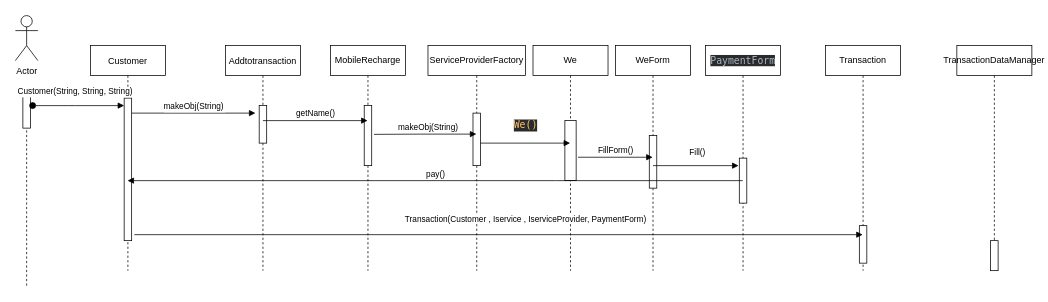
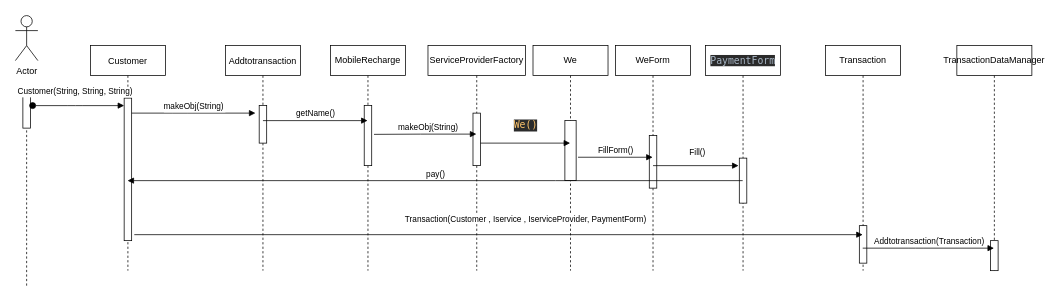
edge "Transaction" -> "TransactionDataManager": added, label "Addtotransaction(Transaction)"
